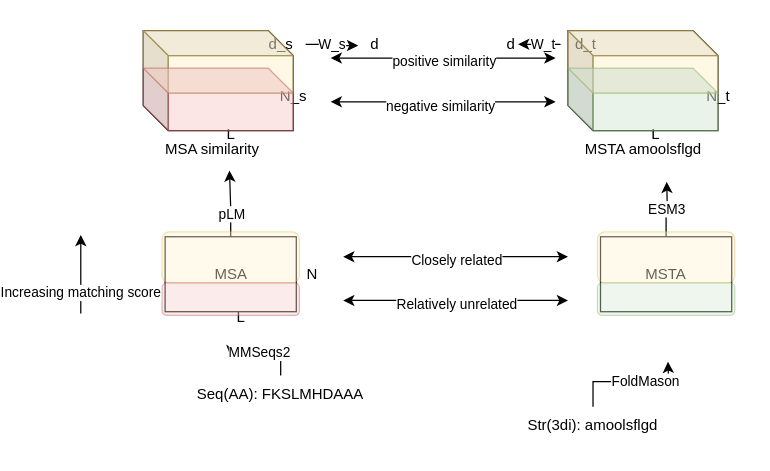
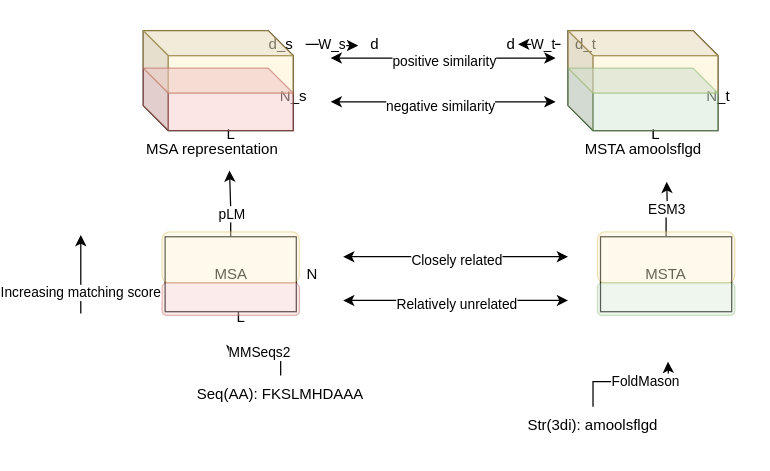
node "MSA similarity": label "MSA similarity" -> "MSA representation"
